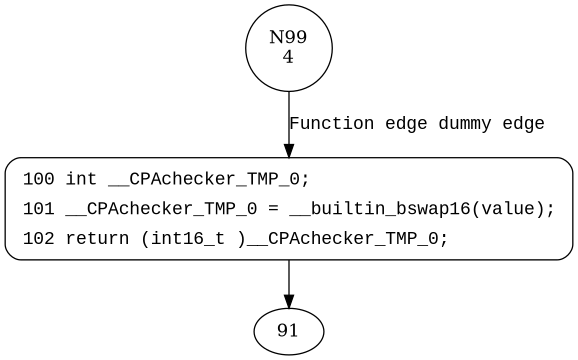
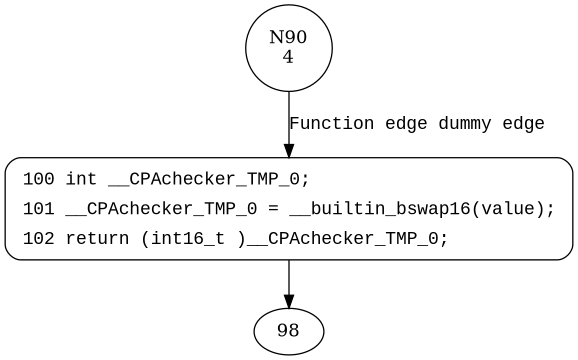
node "N99 4": label "N99 4" -> "N90 4"
node "91": label "91" -> "98"
